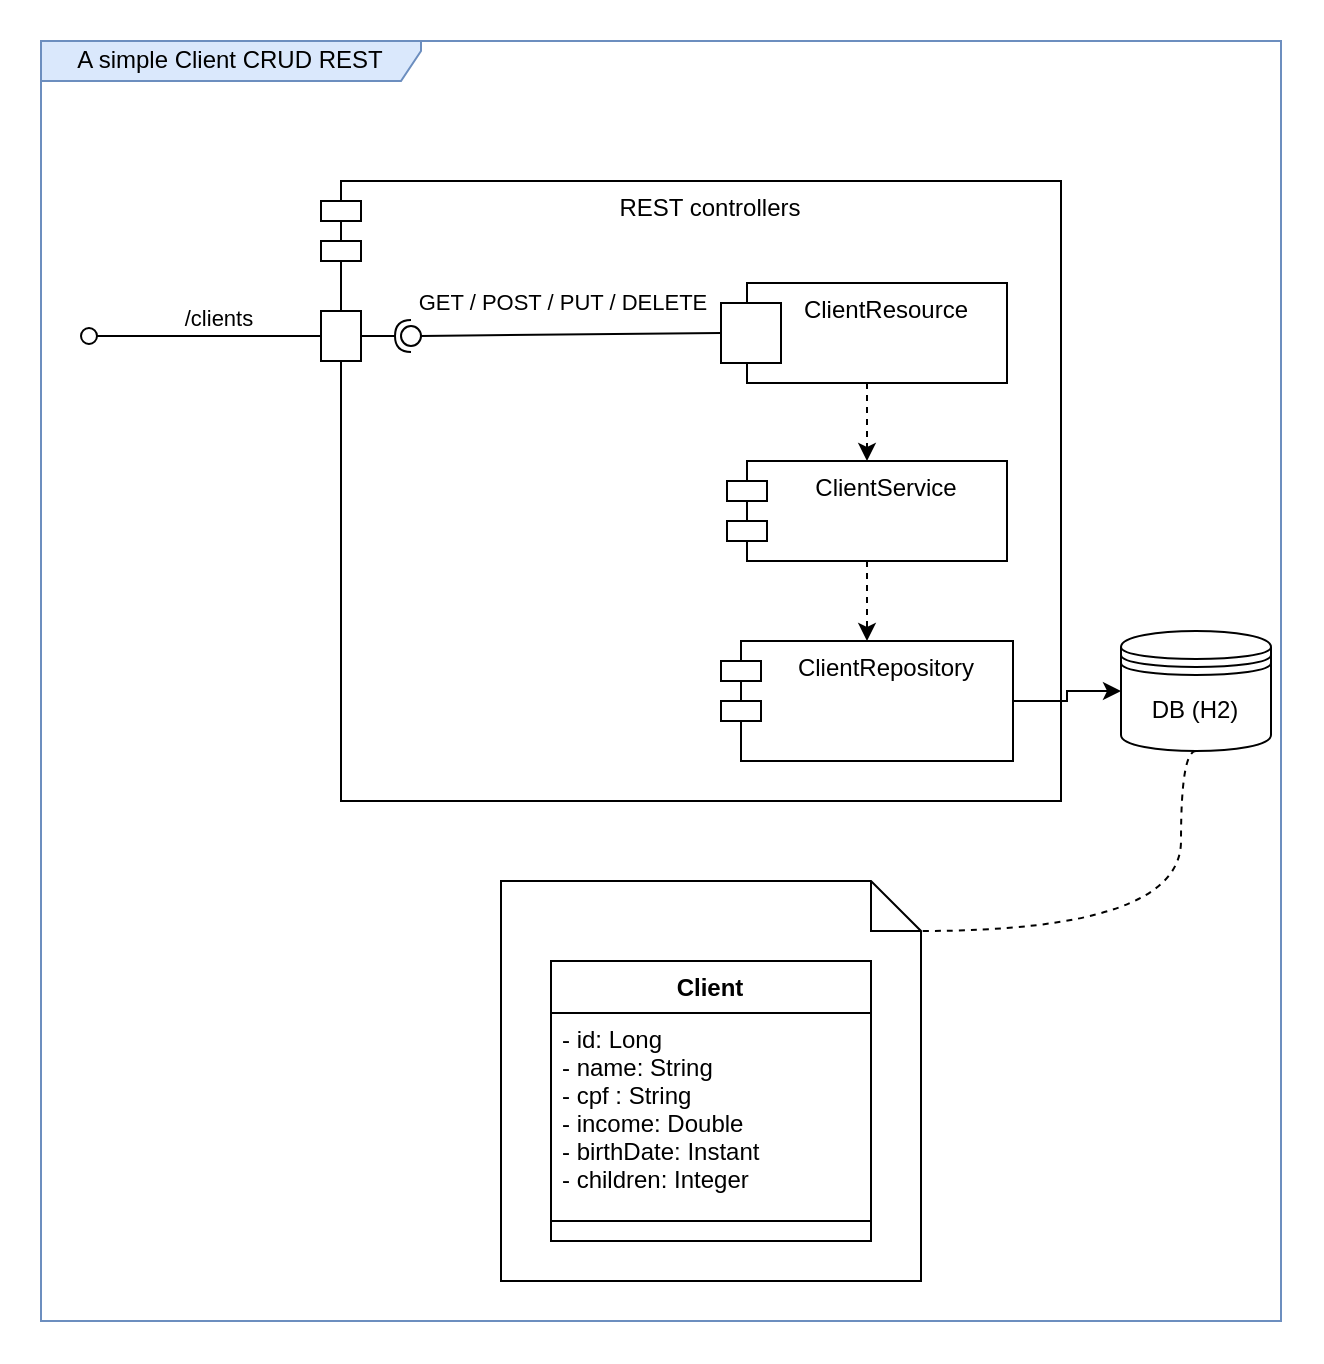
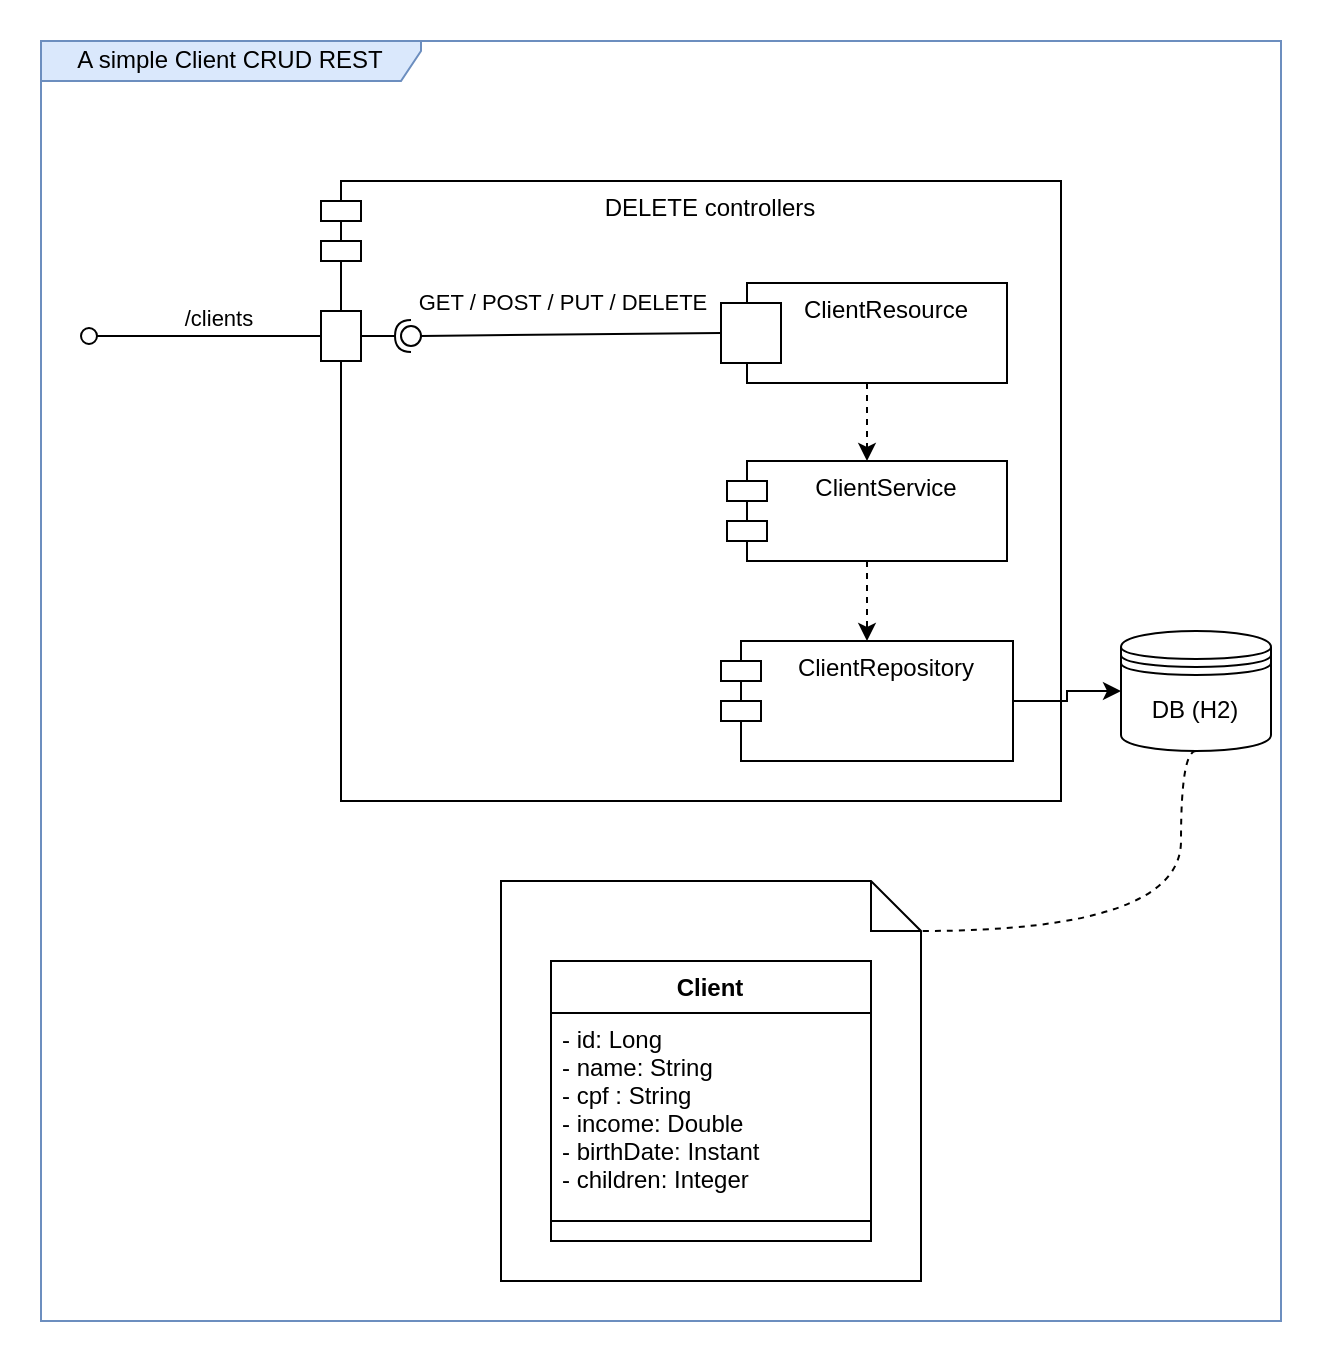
node "REST controllers": label "REST controllers" -> "DELETE controllers"
